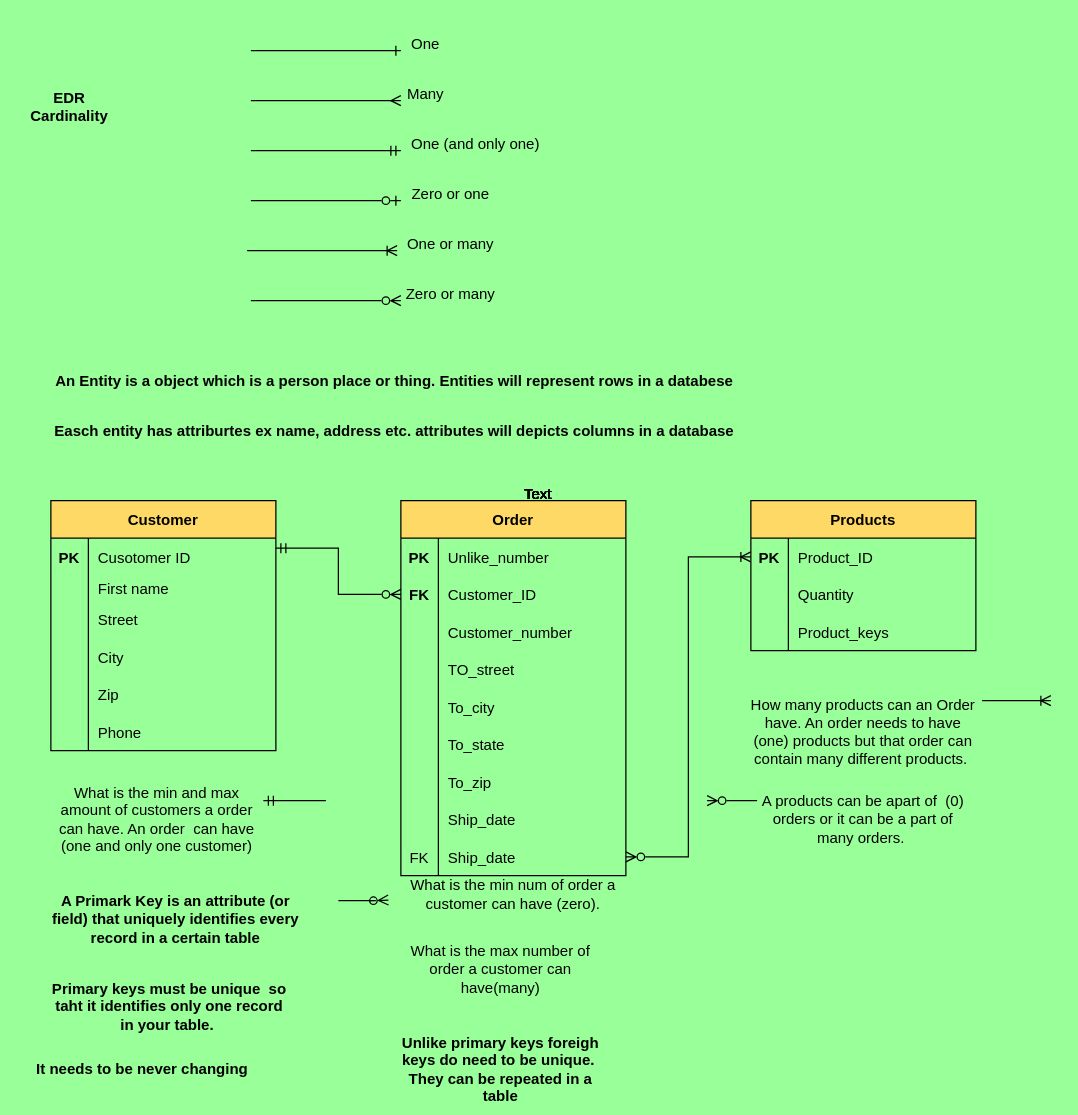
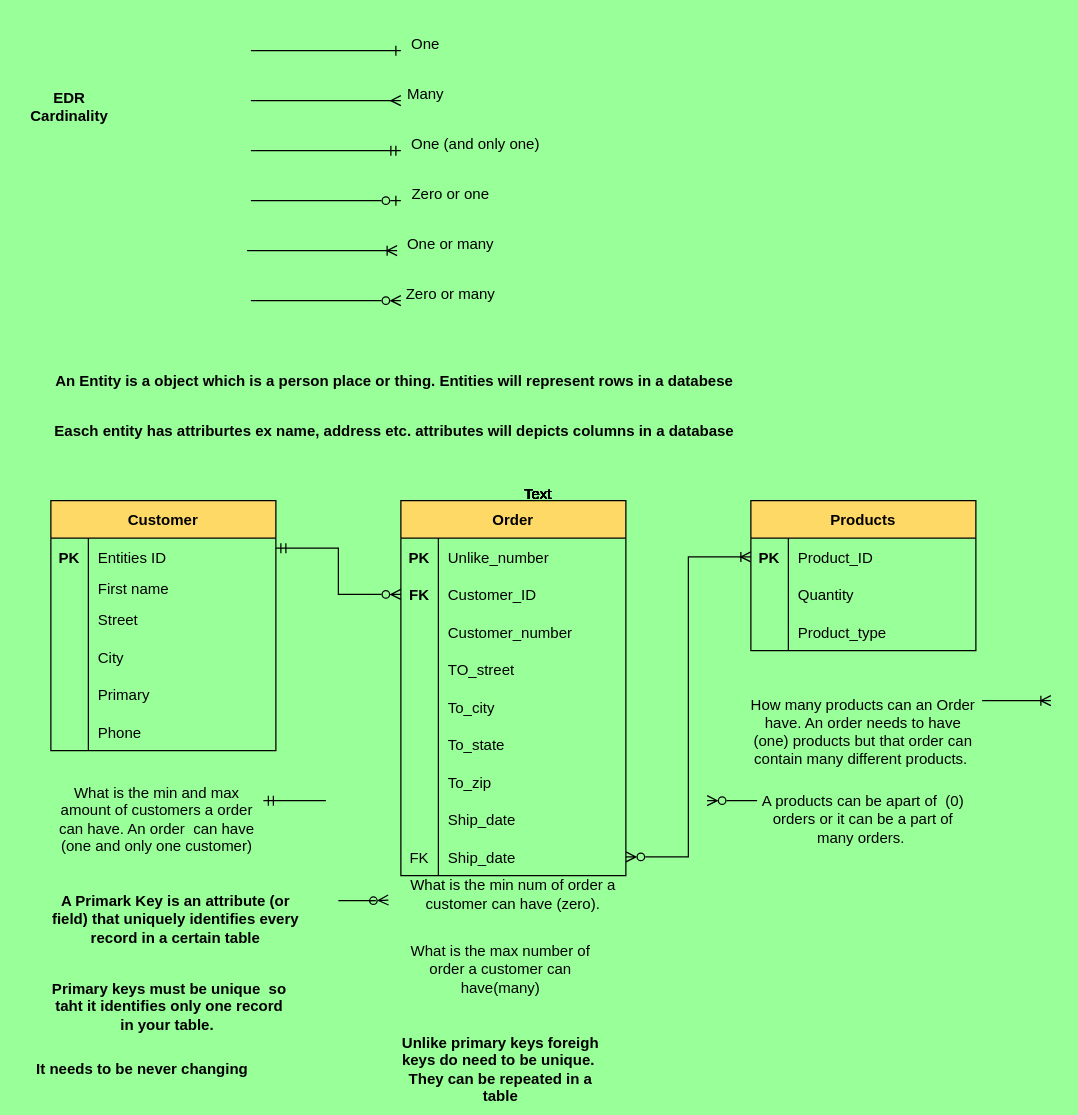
node "Cusotomer ID": label "Cusotomer ID" -> "Entities ID"
node "Product_keys": label "Product_keys" -> "Product_type"
node "Zip": label "Zip" -> "Primary"
